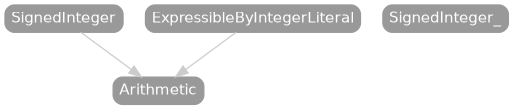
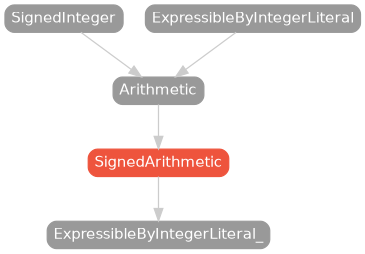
node "SignedInteger_": label "SignedInteger_" -> "ExpressibleByIntegerLiteral_"
node "SignedArithmetic": added
